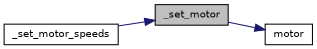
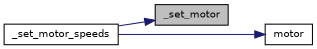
edge "_set_motor" -> "motor": now "_set_motor_speeds" -> "motor"
